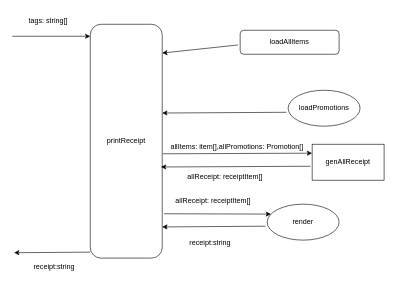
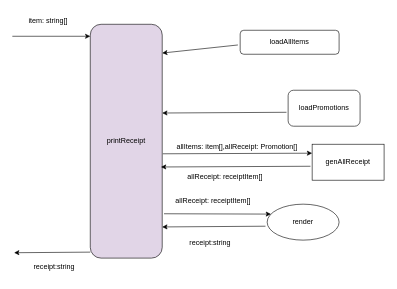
node "tags: string[]": label "tags: string[]" -> "item: string[]"
node "loadPromotions": shape ellipse -> rounded rectangle
node "printReceipt": fillcolor #ffffff -> #e1d5e7
node "allItems: item[],allPromotions: Promotion[]": label "allItems: item[],allPromotions: Promotion[]" -> "allItems: item[],allReceipt: Promotion[]"
